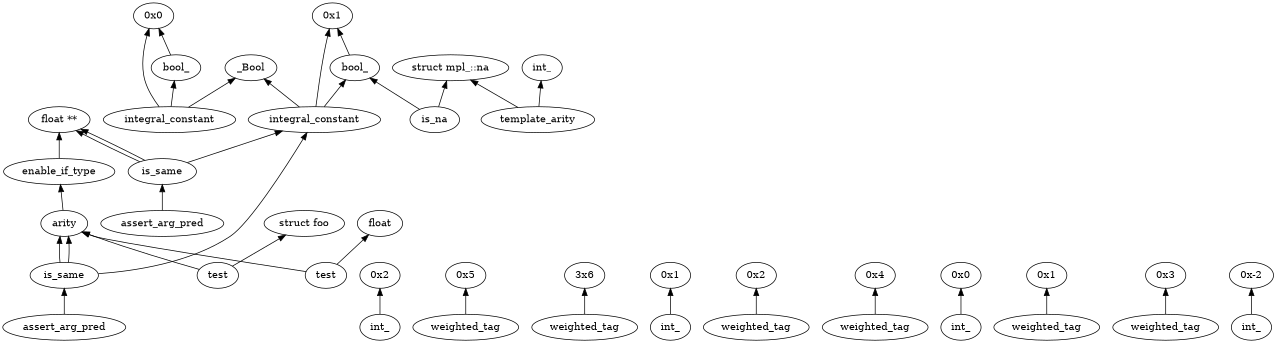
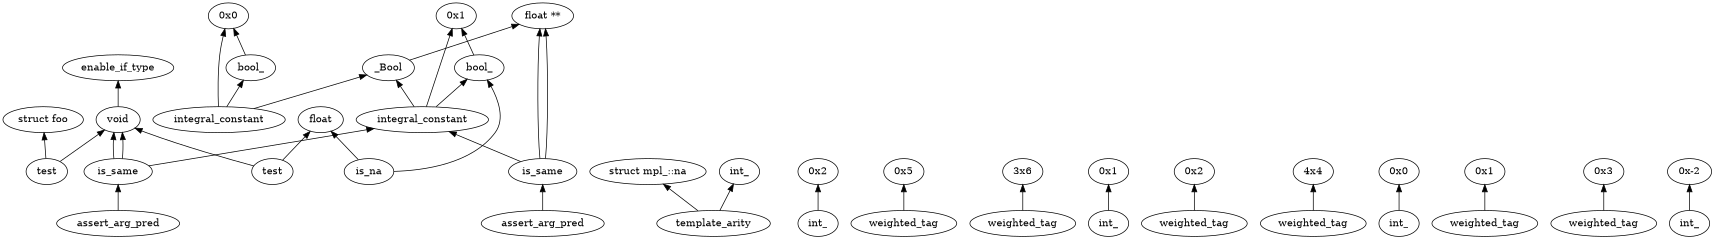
edge "is_na" -> "struct mpl_::na": now "is_na" -> "float"
edge "enable_if_type" -> "float **": now "_Bool" -> "float **"
node "arity": label "arity" -> "void"
node "0x4": label "0x4" -> "4x4"
